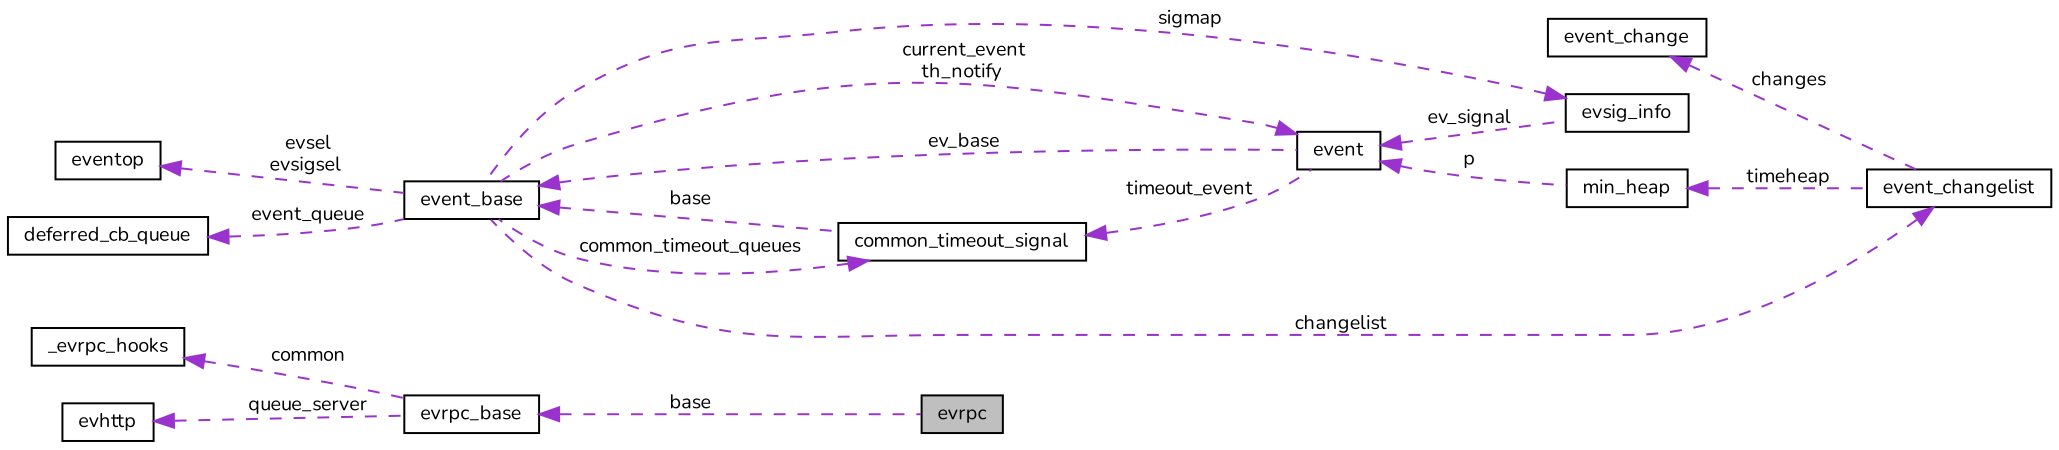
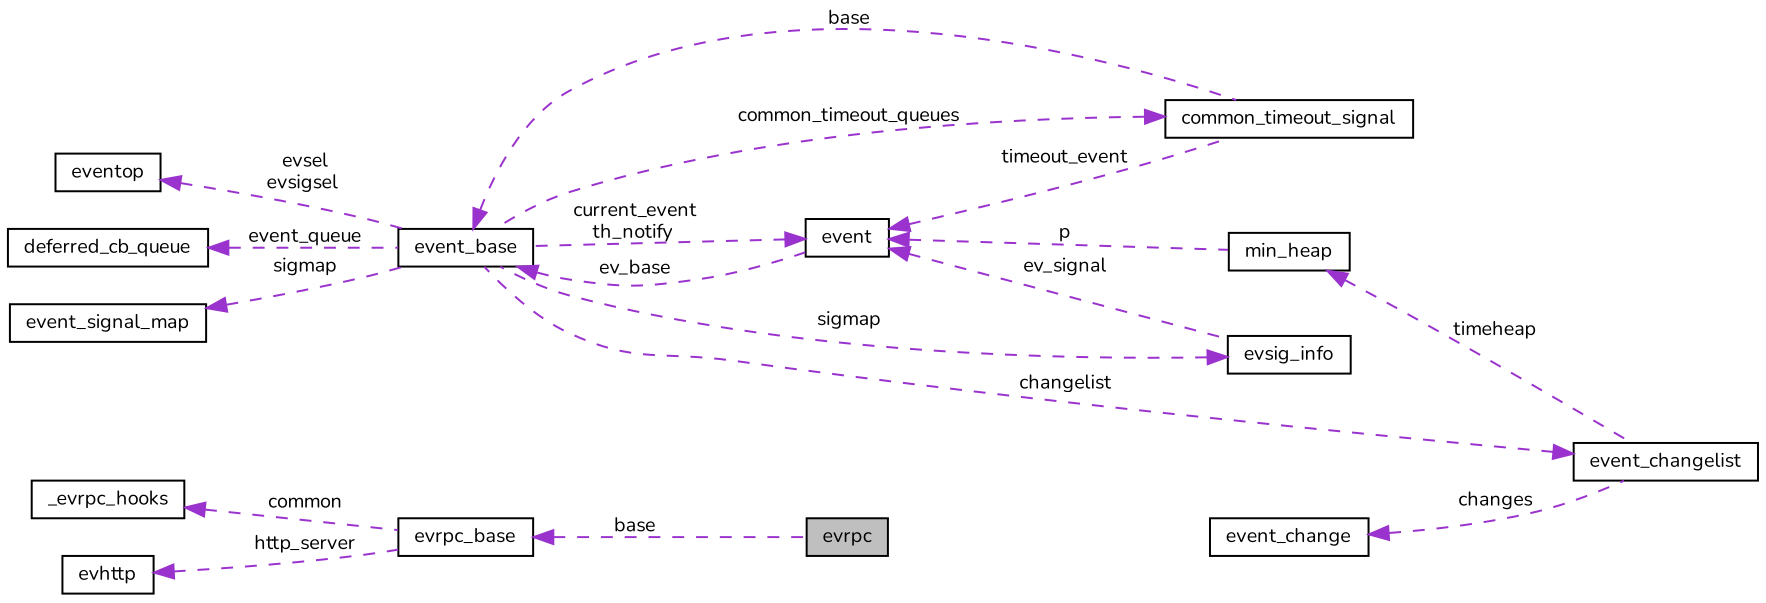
edge "event" -> "common_timeout_signal": reversed
node "event_signal_map": added
edge "evrpc_base" -> "evhttp": label " queue_server" -> " http_server"
